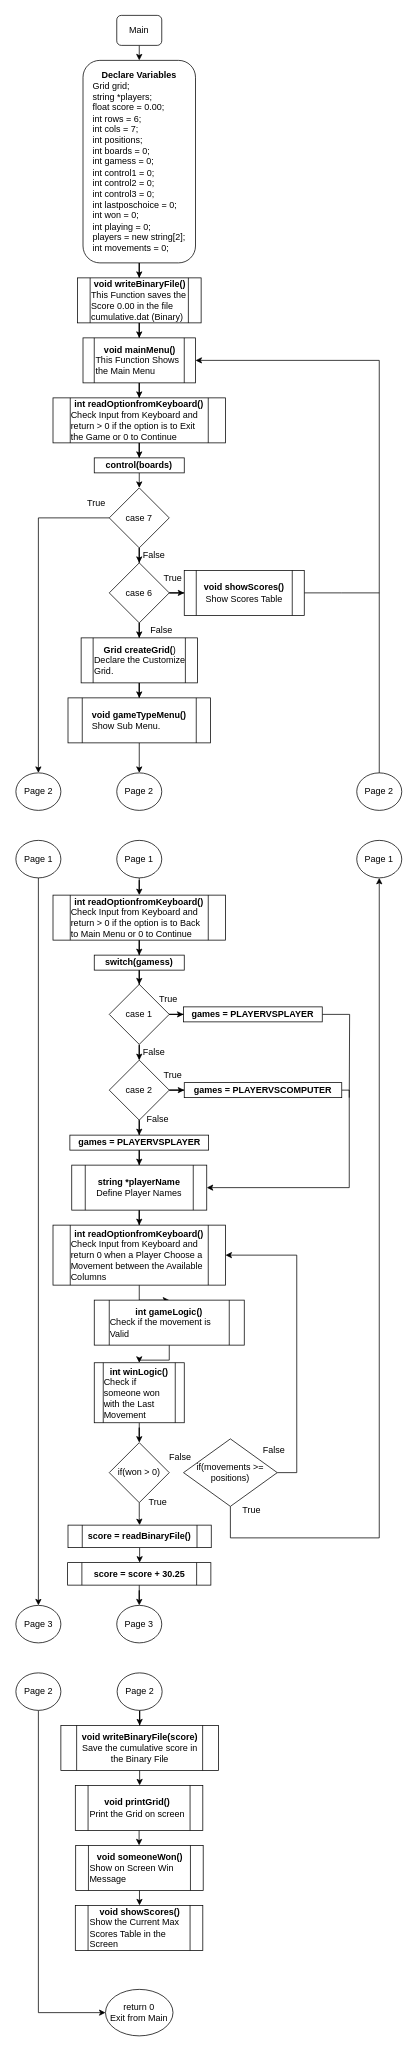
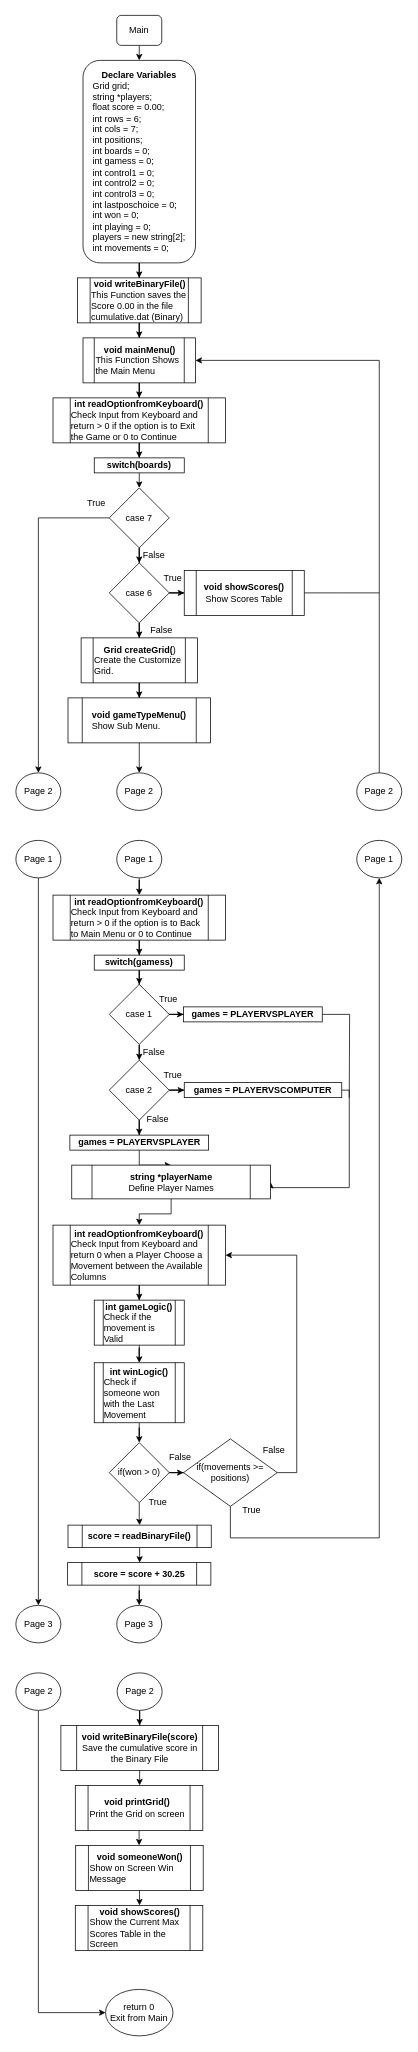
node "control(boards)": label "control(boards)" -> "switch(boards)"
node "Grid createGrid() Declare the Customize Grid.": label "Grid createGrid() Declare the Customize Grid." -> "Grid createGrid() Create the Customize Grid."
node "string *playerName Define Player Names": size 135x45 -> 199x34
node "int gameLogic() Check if the movement is Valid": size 150x45 -> 90x45
edge "if(won > 0)" -> "if(movements >= positions)": added
